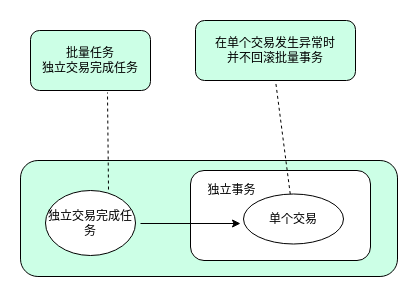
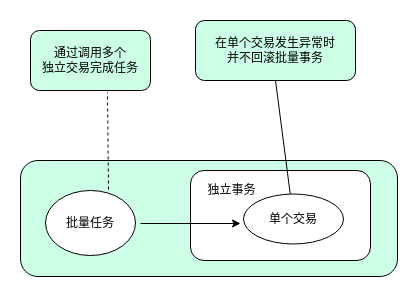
node "批量任务 独立交易完成任务": label "批量任务 独立交易完成任务" -> "通过调用多个 独立交易完成任务"
edge "在单个交易发生异常时 并不回滚批量事务" -- "单个交易": style dashed -> solid
node "独立交易完成任务": label "独立交易完成任务" -> "批量任务"
